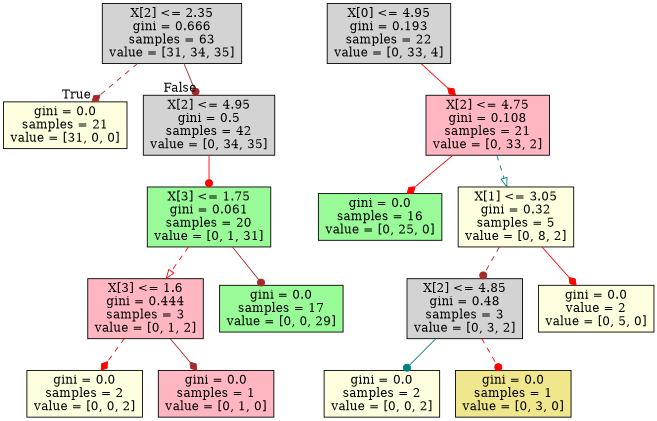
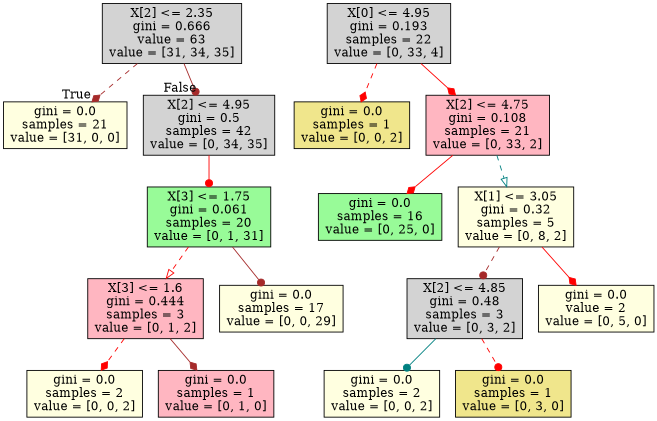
node "X[2] <= 2.35 gini = 0.666 samples = 63 value = [31, 34, 35]": label "X[2] <= 2.35 gini = 0.666 samples = 63 value = [31, 34, 35]" -> "X[2] <= 2.35 gini = 0.666 value = 63 value = [31, 34, 35]"
node "gini = 0.0 samples = 1 value = [0, 0, 2]": added
node "gini = 0.0 samples = 17 value = [0, 0, 29]": fillcolor palegreen -> lightyellow
